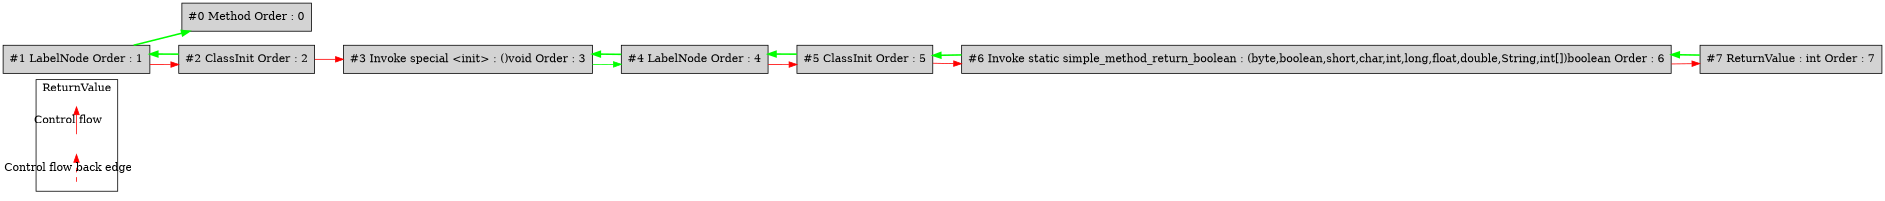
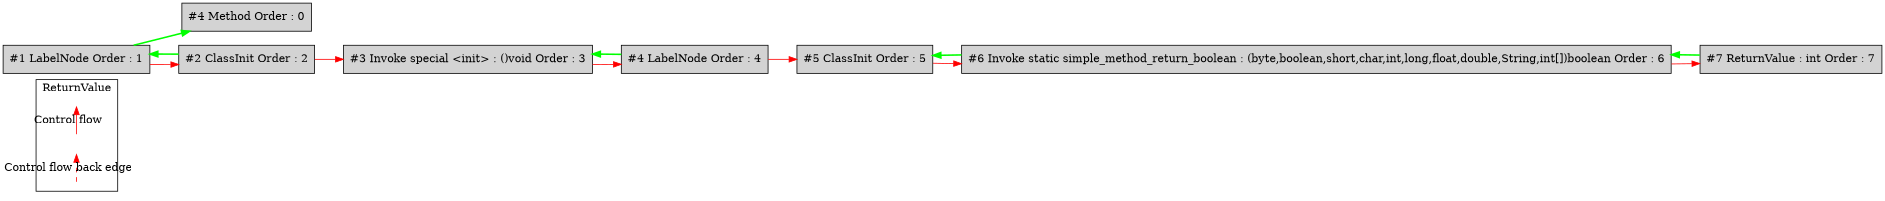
node "#0 Method Order : 0": label "#0 Method Order : 0" -> "#4 Method Order : 0"
edge "#5 ClassInit Order : 5" -> "#4 LabelNode Order : 4": removed
edge "#3 Invoke special <init> : ()void Order : 3" -> "#4 LabelNode Order : 4": color green -> red
